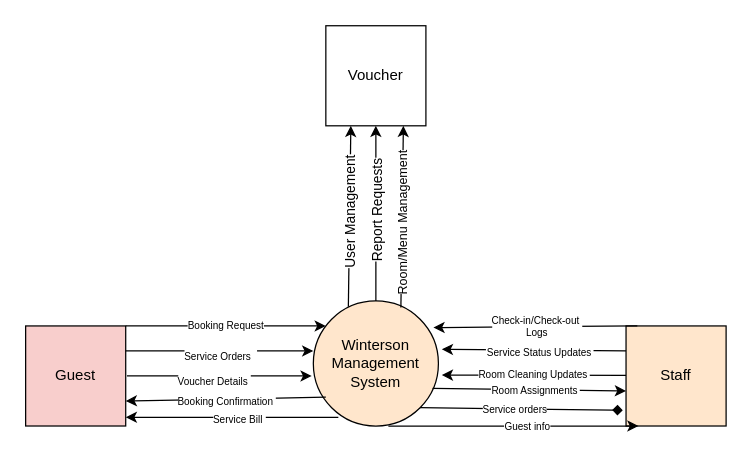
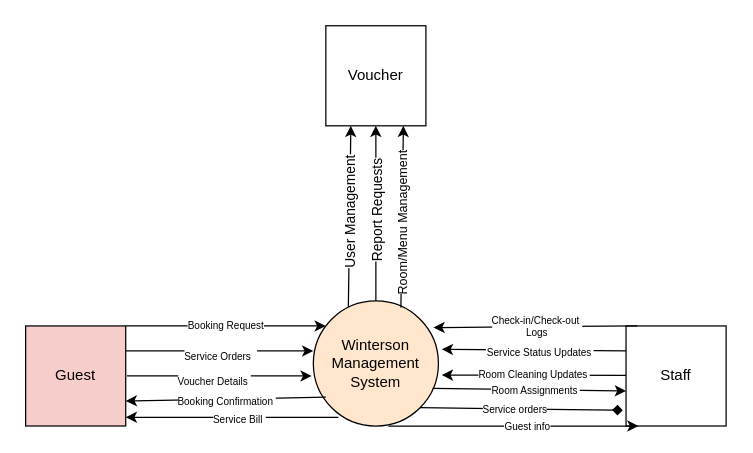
node "Staff": fillcolor #ffe6cc -> #ffffff
